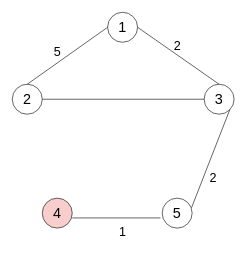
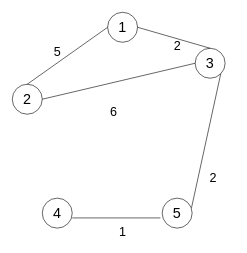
node "3": moved (219, 99) -> (210, 63)
node "6": added
node "4": fillcolor #f8cecc -> #ffffff
